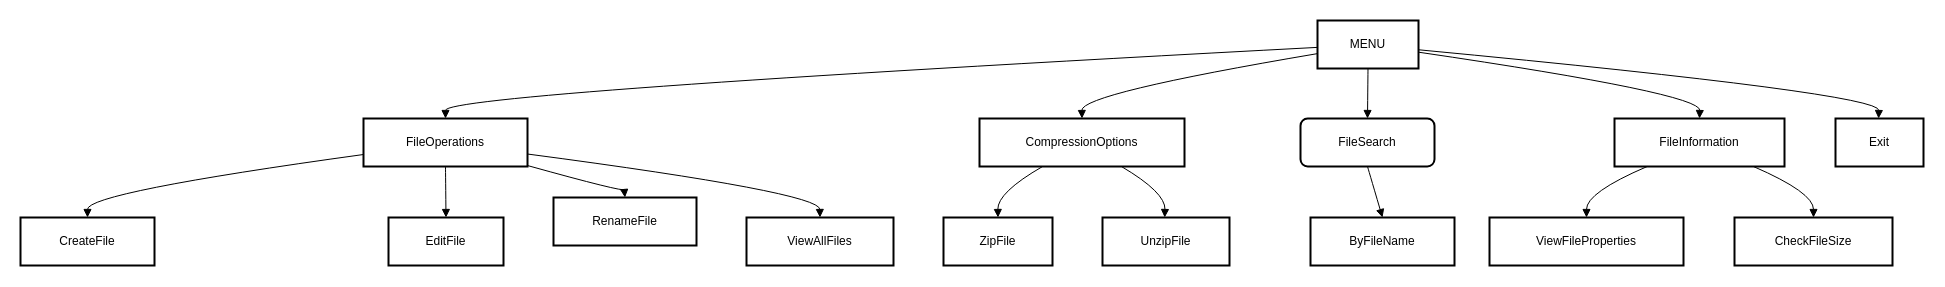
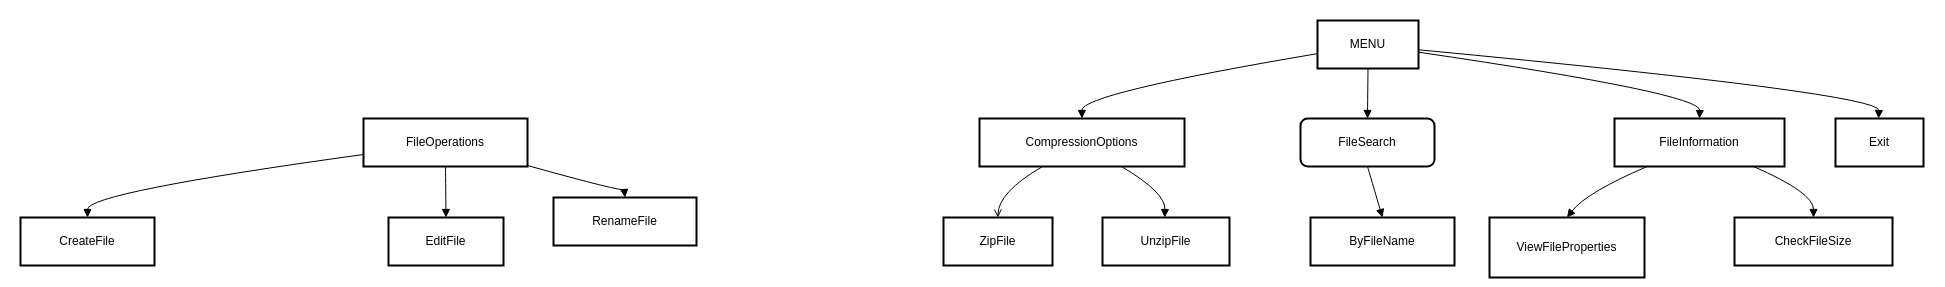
edge "MENU" -> "FileOperations": removed
edge "FileOperations" -> "ViewAllFiles": removed
edge "CompressionOptions" -> "ZipFile": arrowhead block -> open
node "ViewAllFiles": removed
node "ViewFileProperties": size 194x48 -> 155x60
